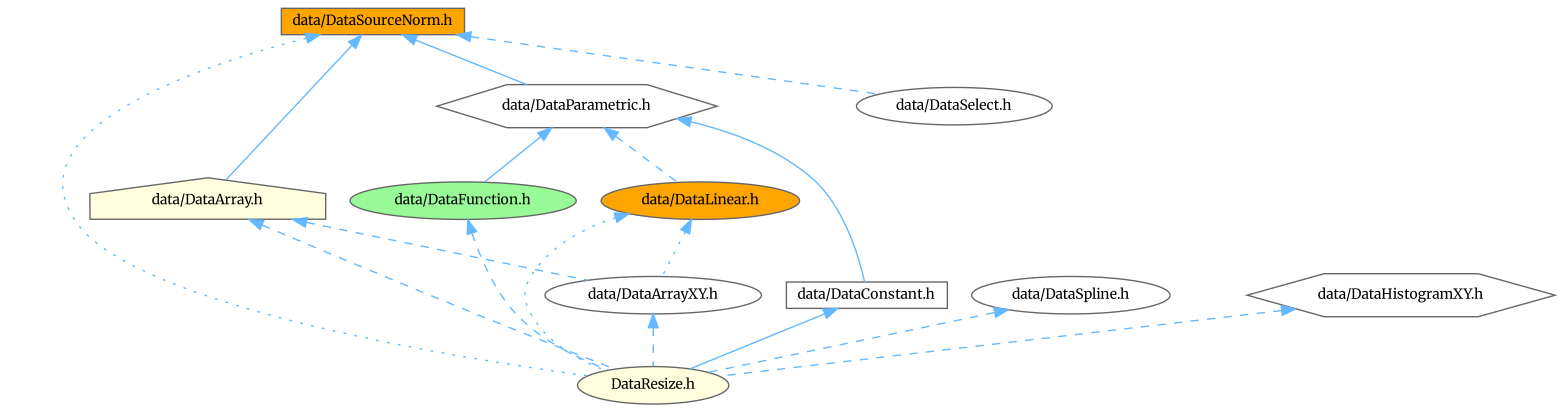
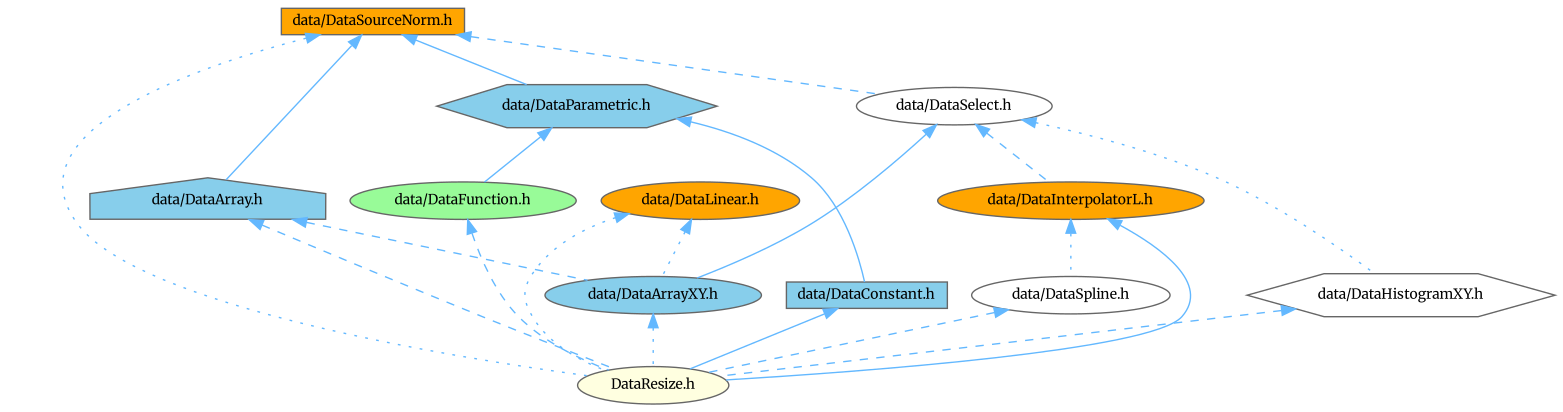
node "data/DataParametric.h": fillcolor white -> skyblue
edge "data/DataLinear.h" -> "data/DataParametric.h": removed
edge "data/DataHistogramXY.h" -> "data/DataSelect.h": added
node "data/DataArray.h": fillcolor lightyellow -> skyblue
node "data/DataInterpolatorL.h": added
edge "data/DataArrayXY.h" -> "data/DataSelect.h": added
node "data/DataArrayXY.h": fillcolor white -> skyblue
node "data/DataConstant.h": fillcolor white -> skyblue
edge "DataResize.h" -> "data/DataArrayXY.h": style dashed -> dotted
